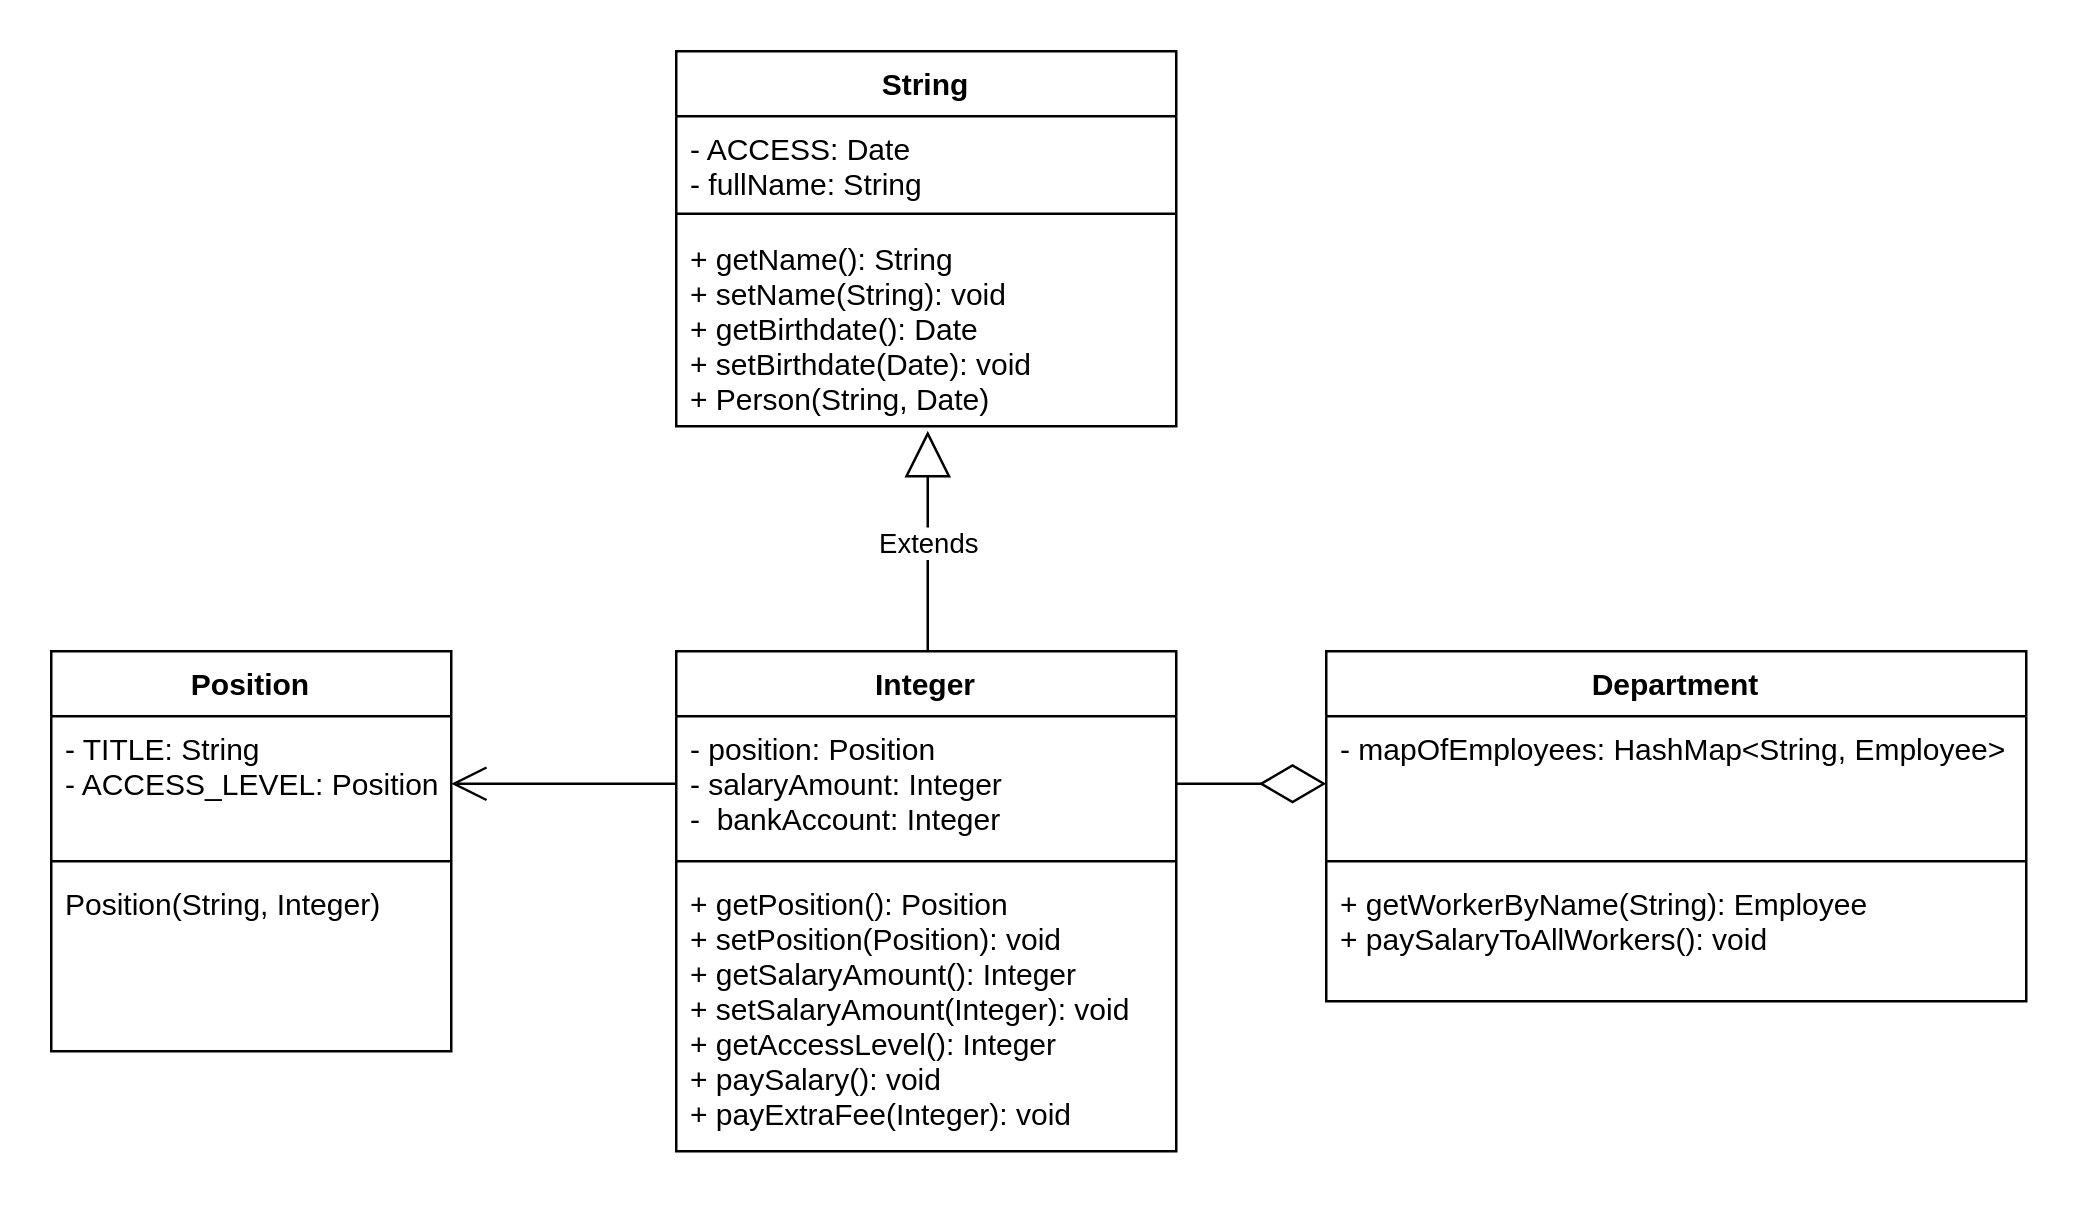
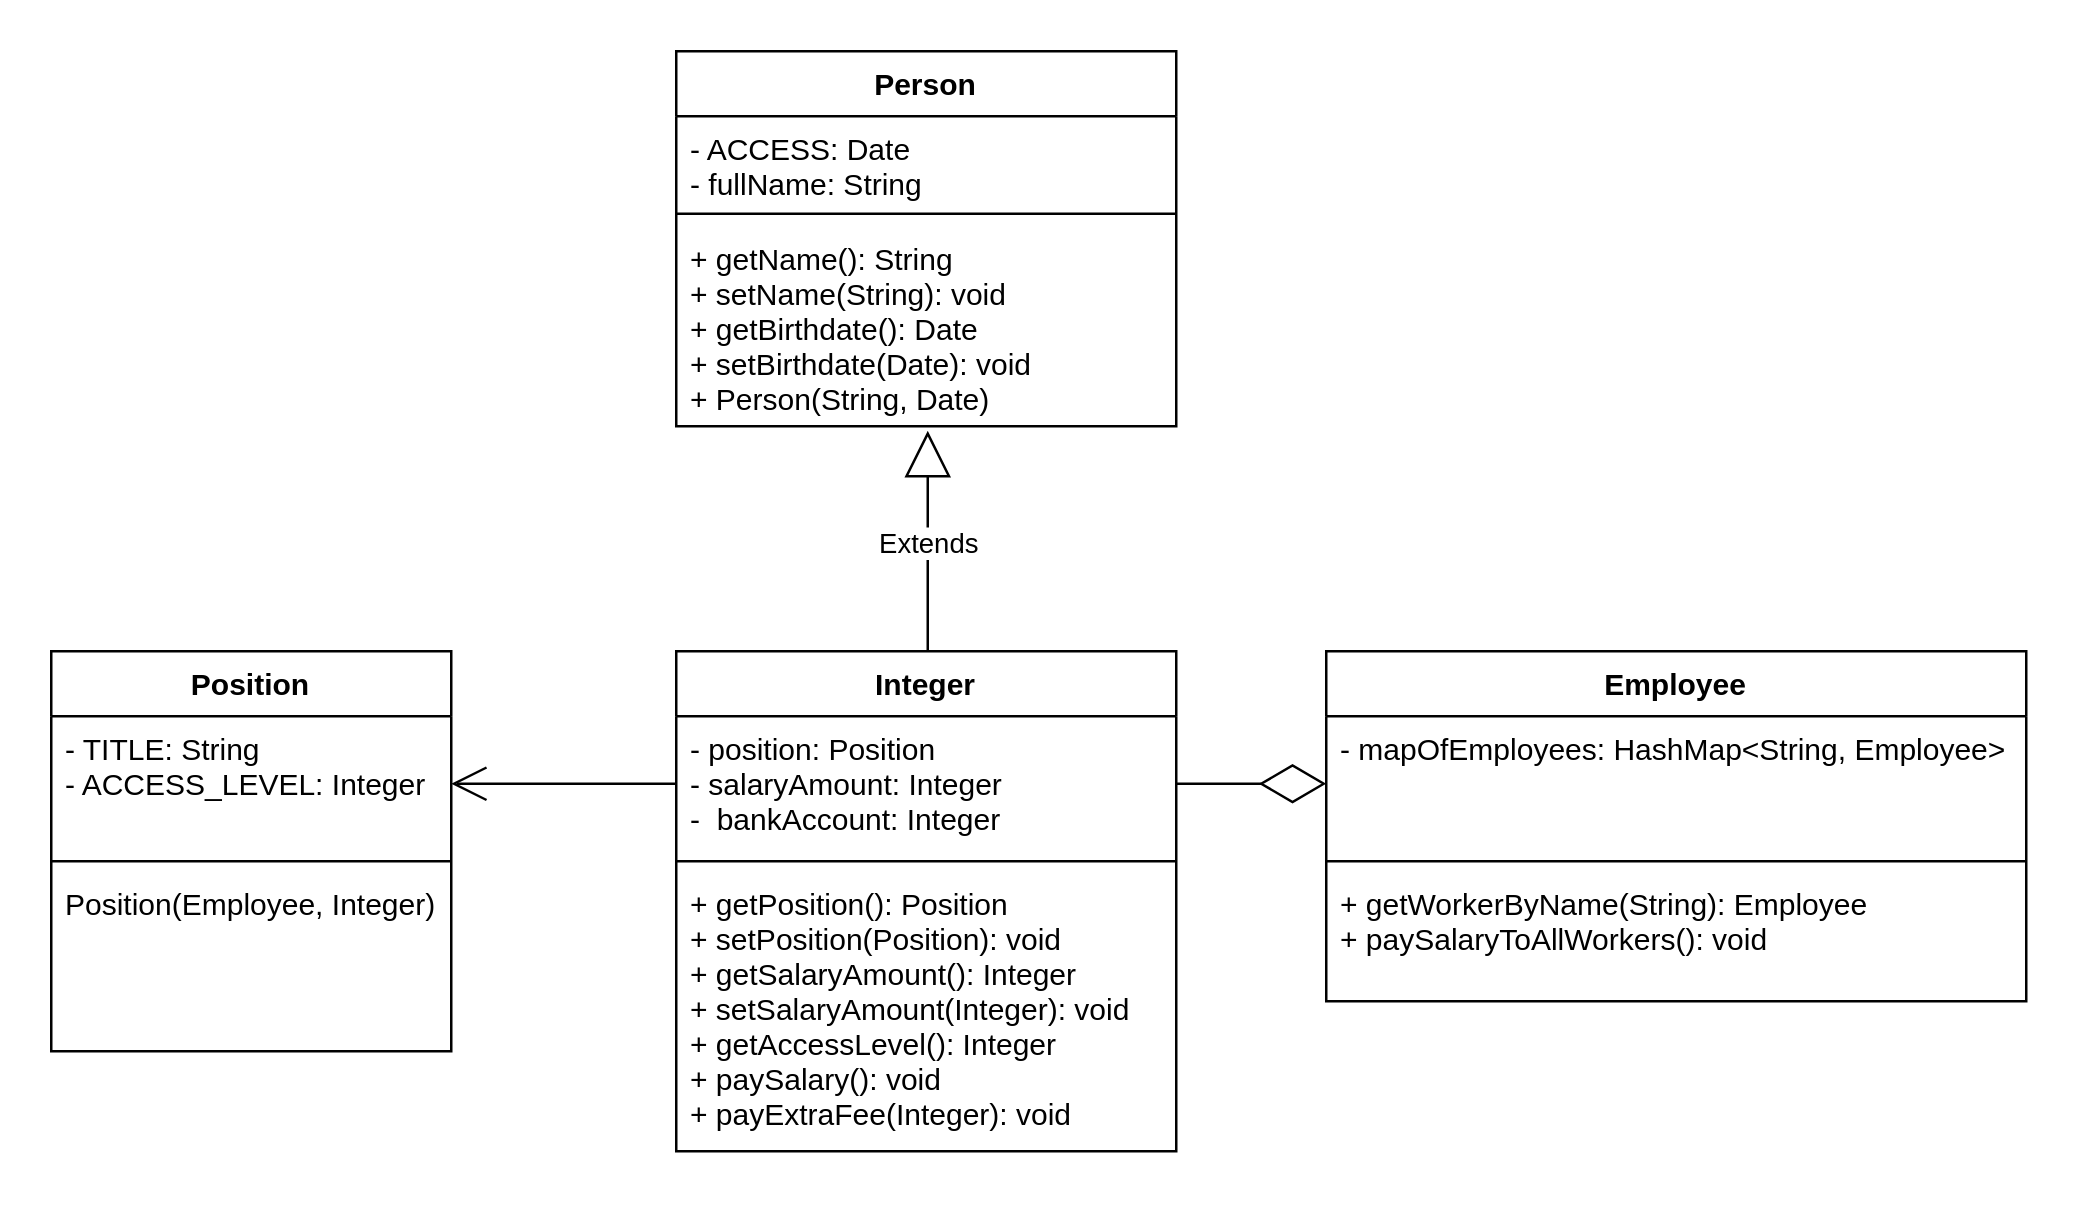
node "String": label "String" -> "Person"
node "Department": label "Department" -> "Employee"
node "- TITLE: String - ACCESS_LEVEL: Position": label "- TITLE: String - ACCESS_LEVEL: Position" -> "- TITLE: String - ACCESS_LEVEL: Integer"
node "Position(String, Integer)": label "Position(String, Integer)" -> "Position(Employee, Integer)"
